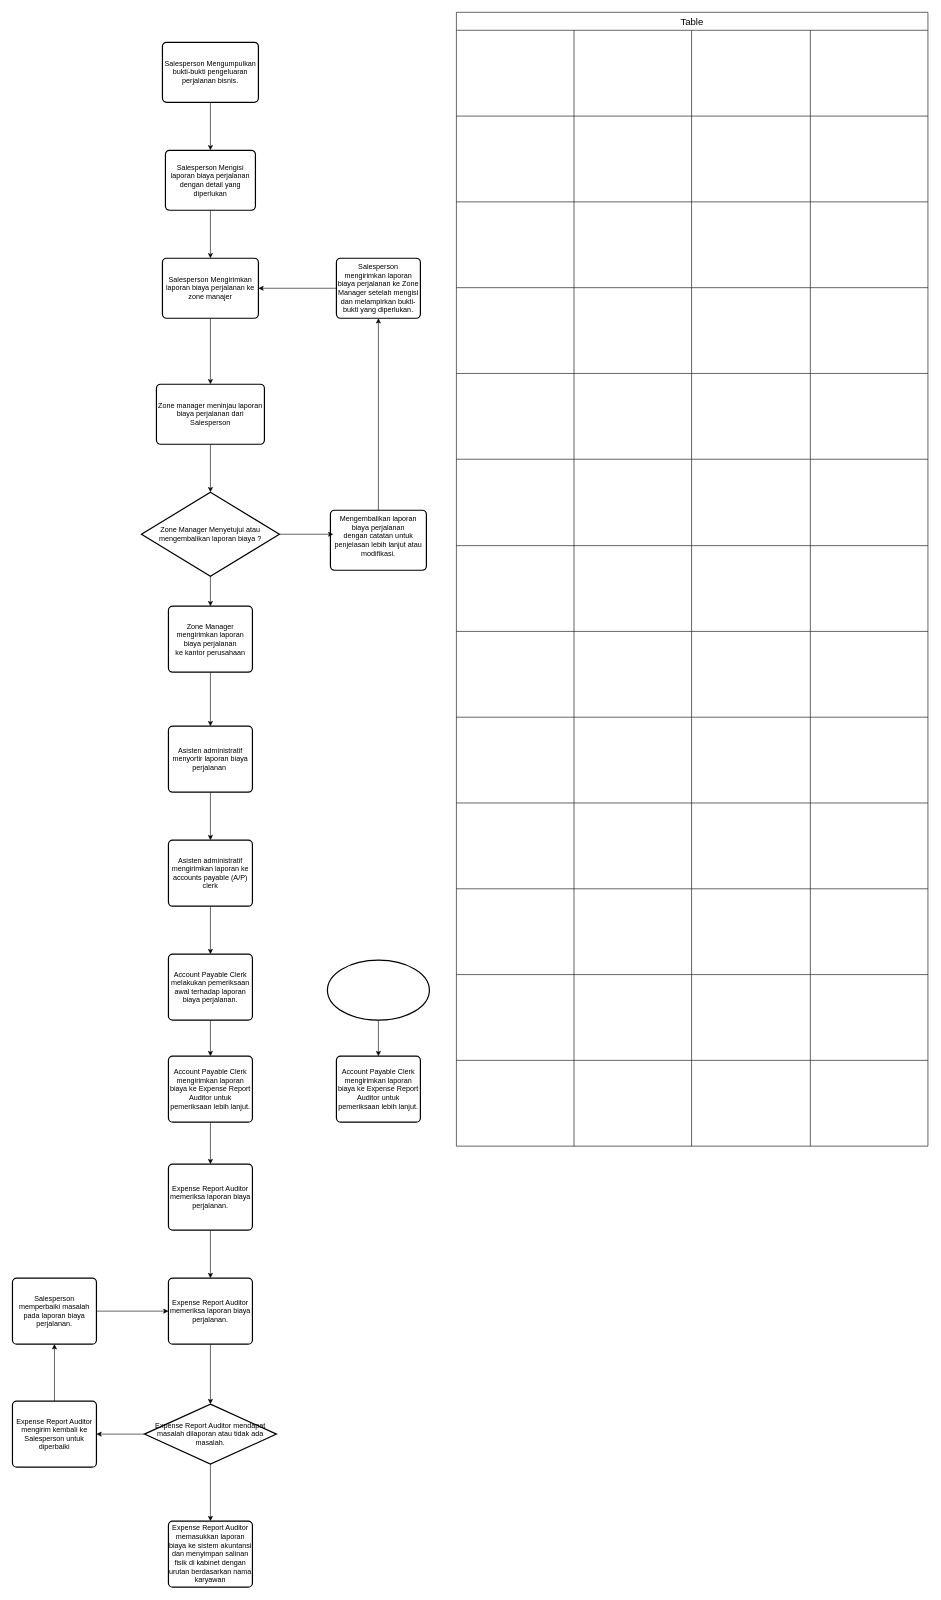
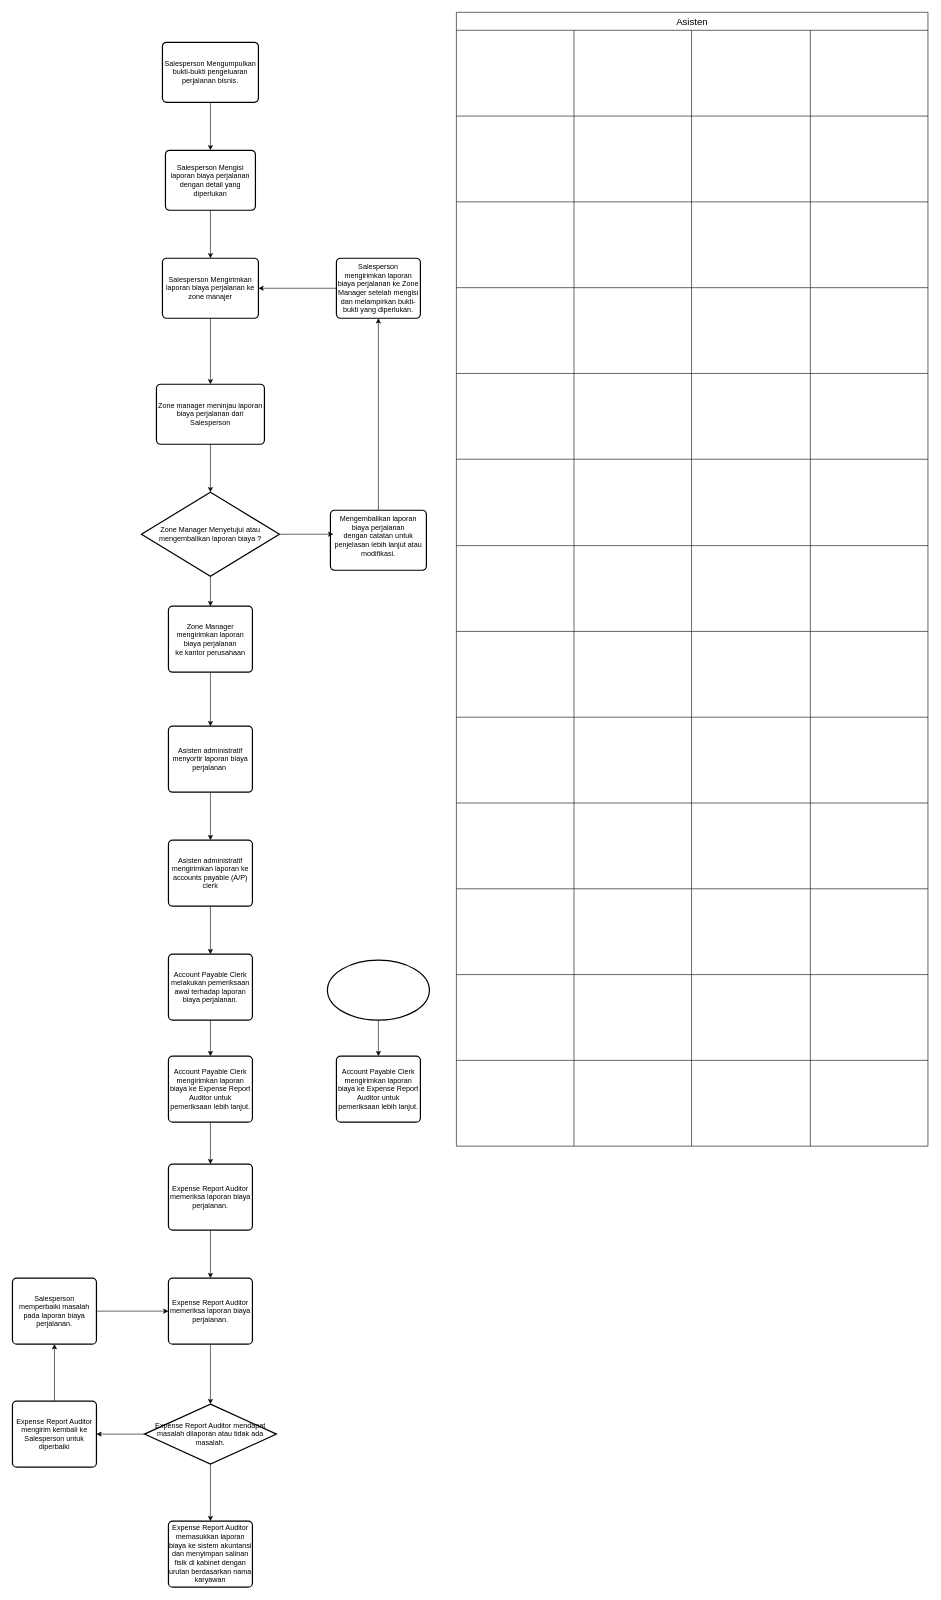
node "Table": label "Table" -> "Asisten"
